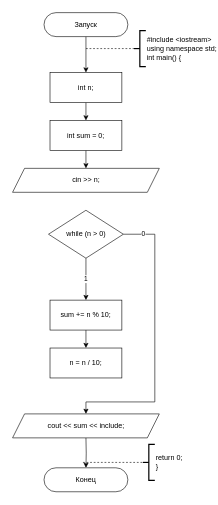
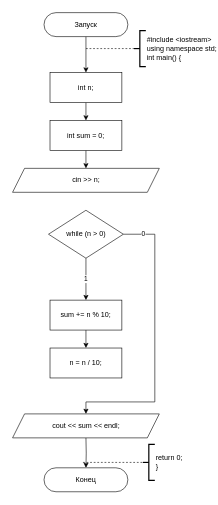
node "cout << sum << include;": label "cout << sum << include;" -> "cout << sum << endl;"
